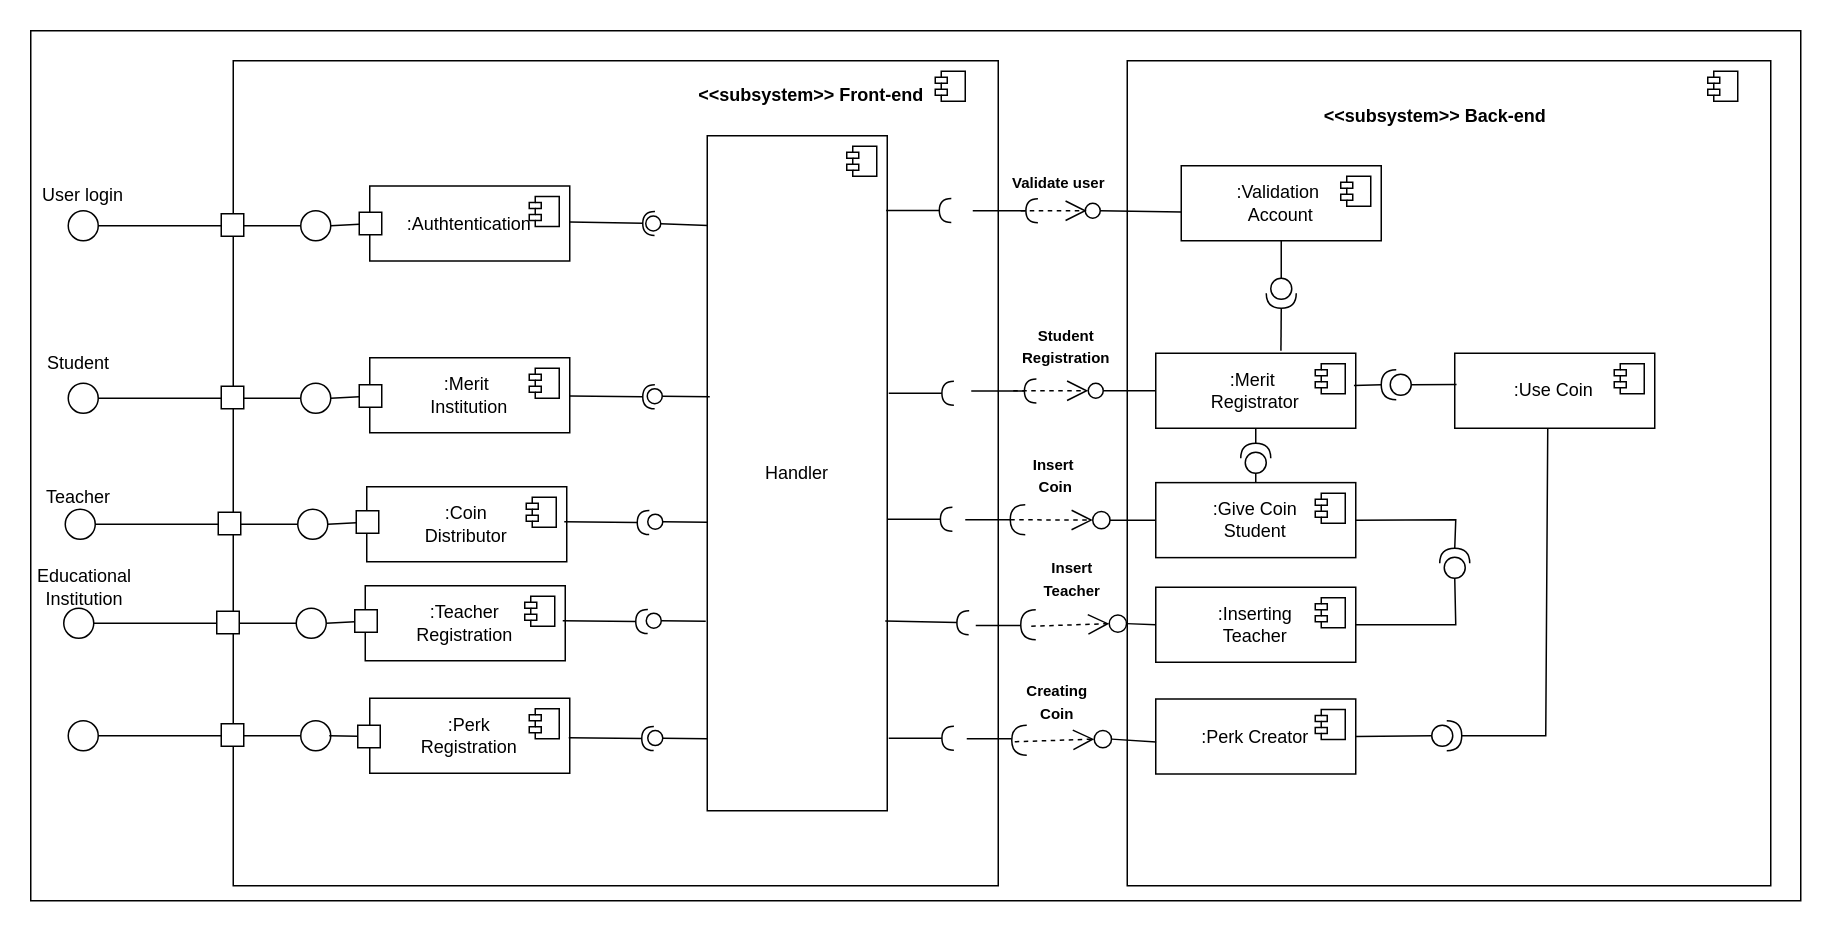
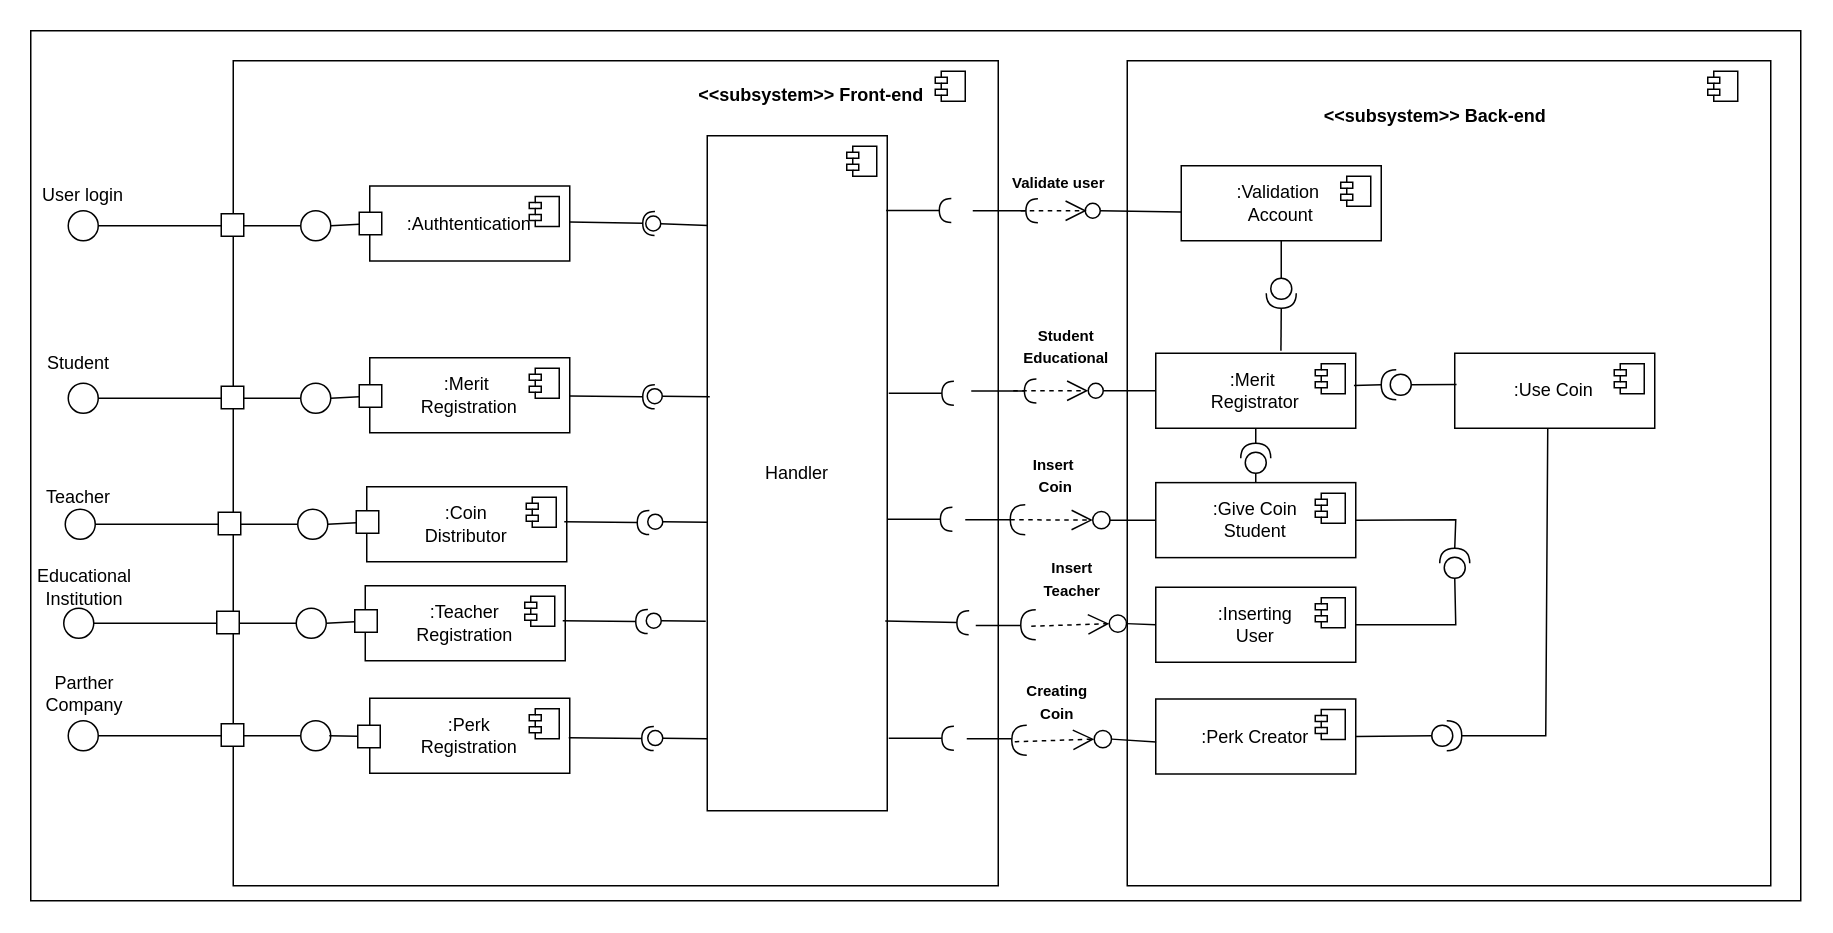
node "Student Registration": label "Student Registration" -> "Student Educational"
node ":Merit Institution": label ":Merit Institution" -> ":Merit Registration"
node ":Inserting Teacher": label ":Inserting Teacher" -> ":Inserting User"
node "Parther Company": added
